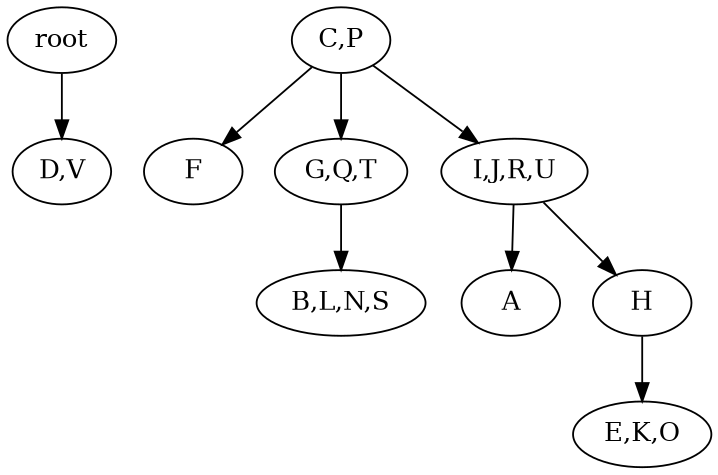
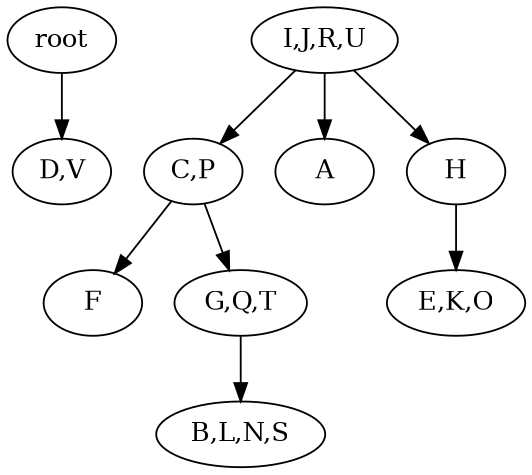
edge "C,P" -> "I,J,R,U": reversed
